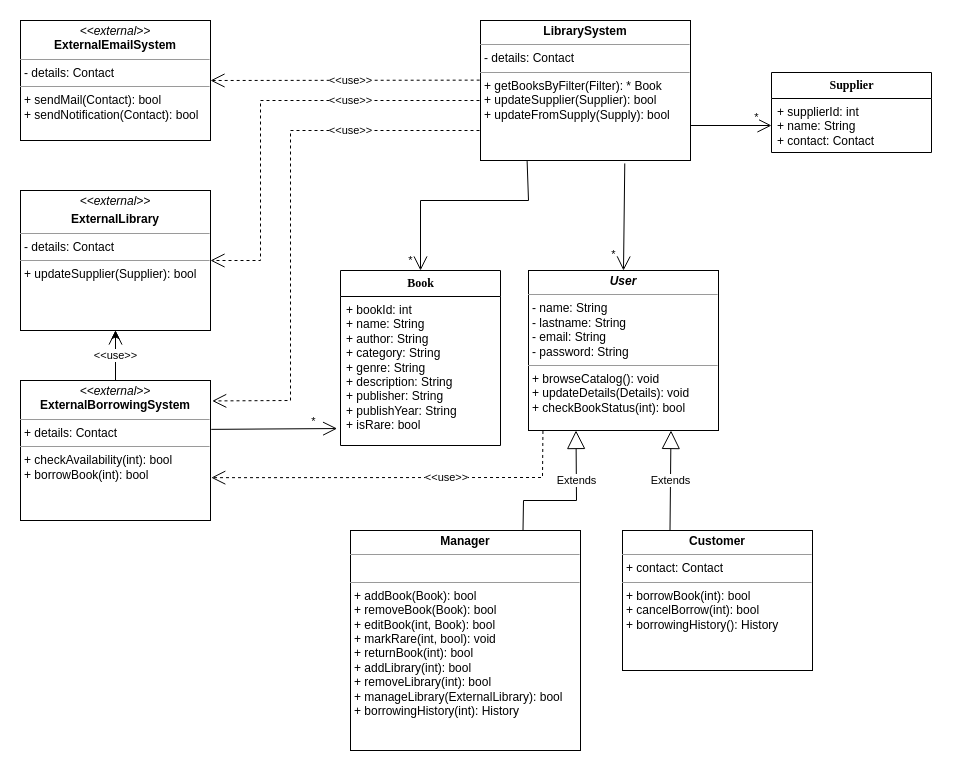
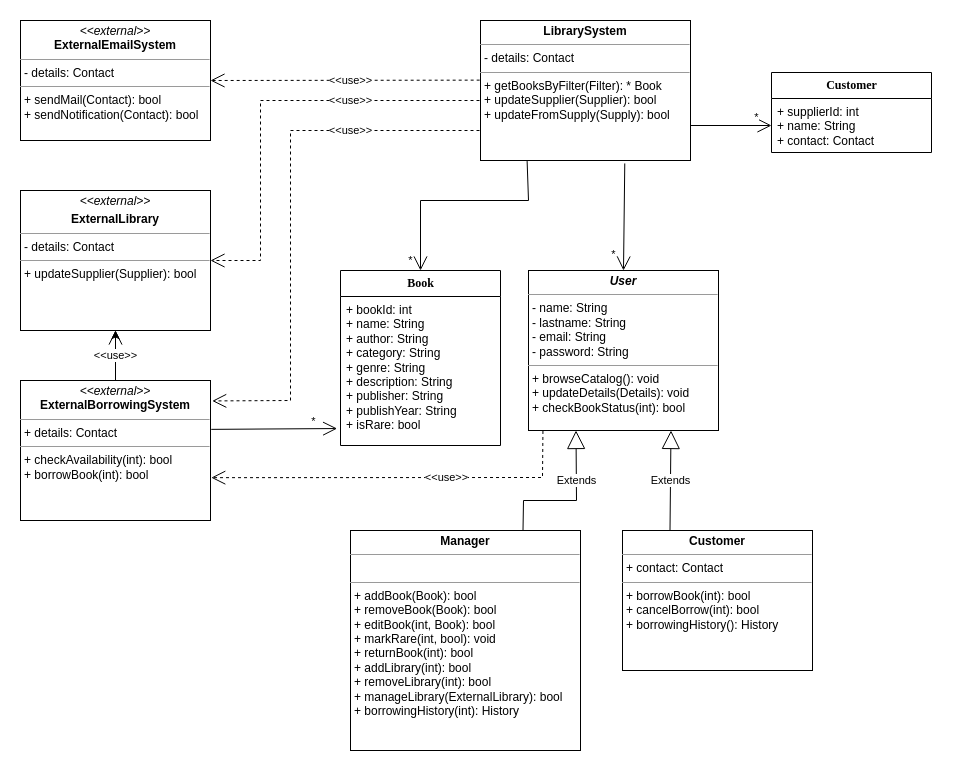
node "Supplier": label "Supplier" -> "Customer"
